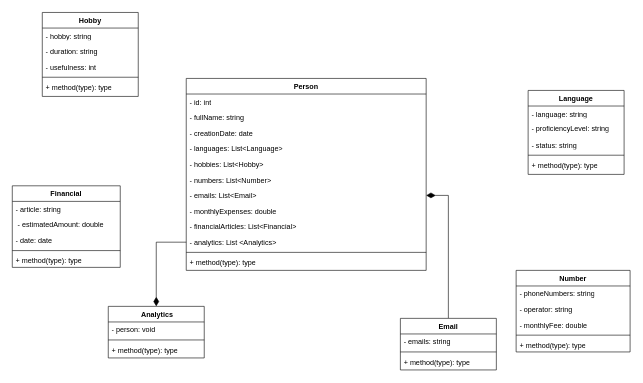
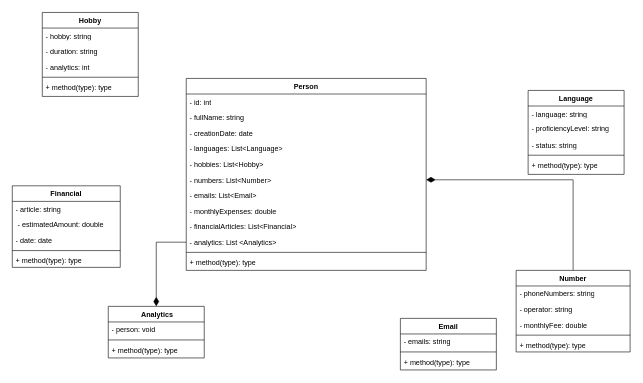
node "- usefulness: int": label "- usefulness: int" -> "- analytics: int"
edge "Number" -> "- numbers: List<Number>": added
edge "Email" -> "- emails: List<Email>": removed
